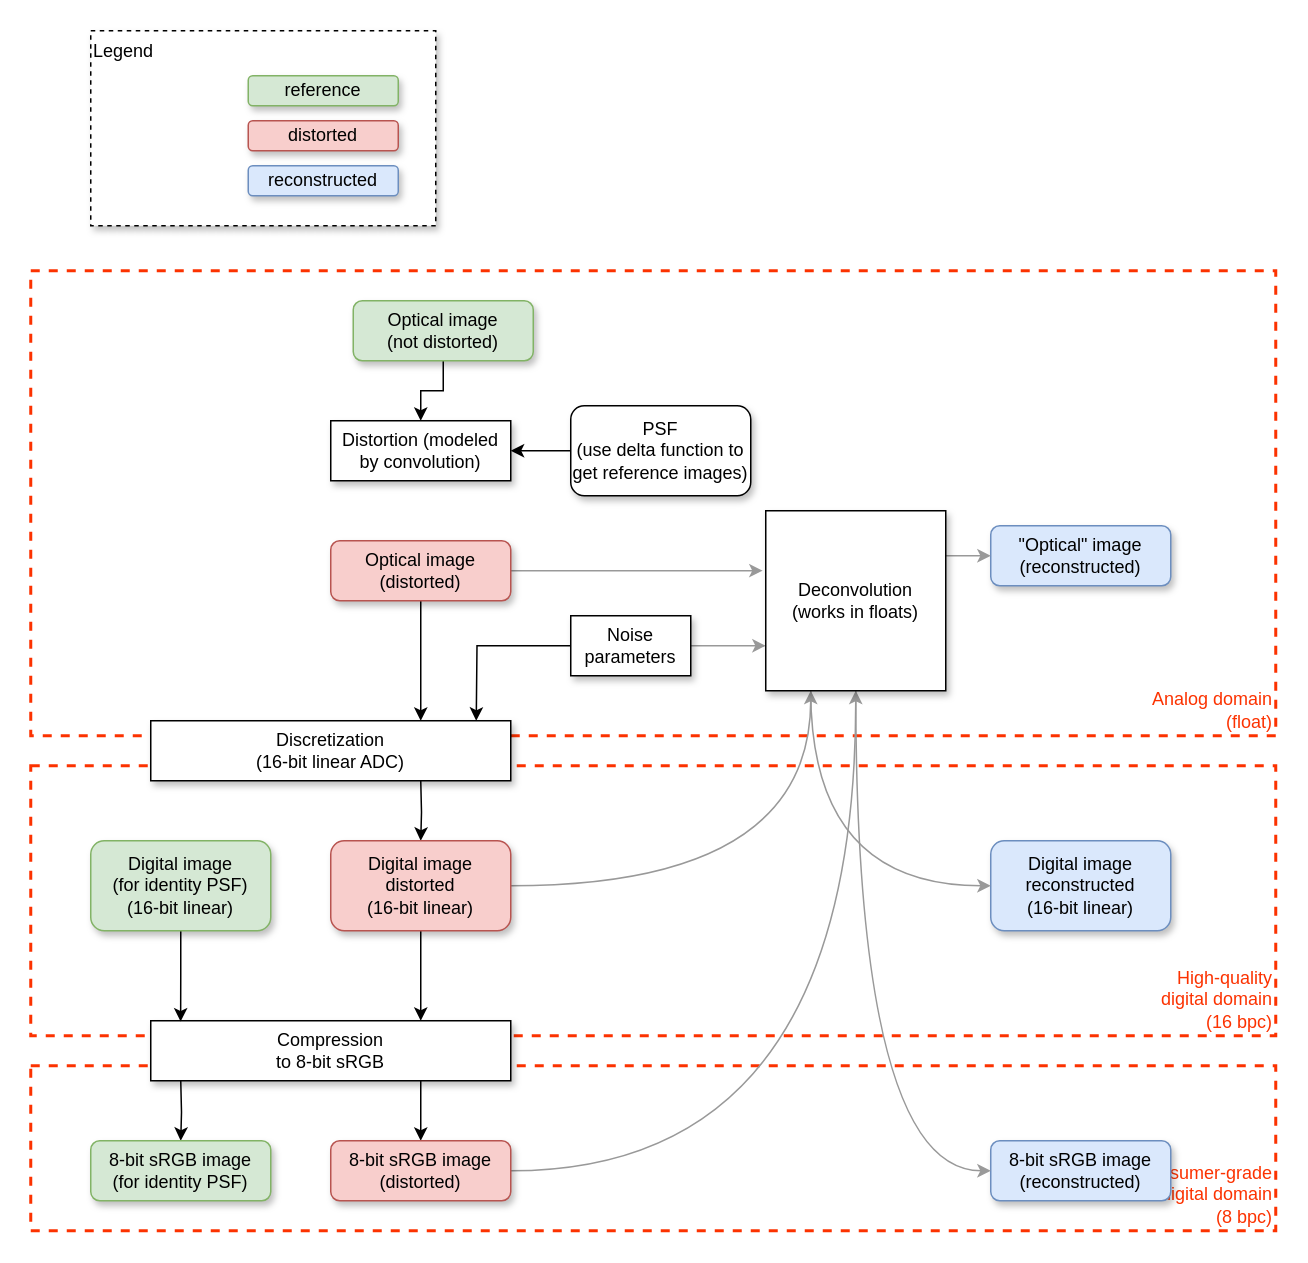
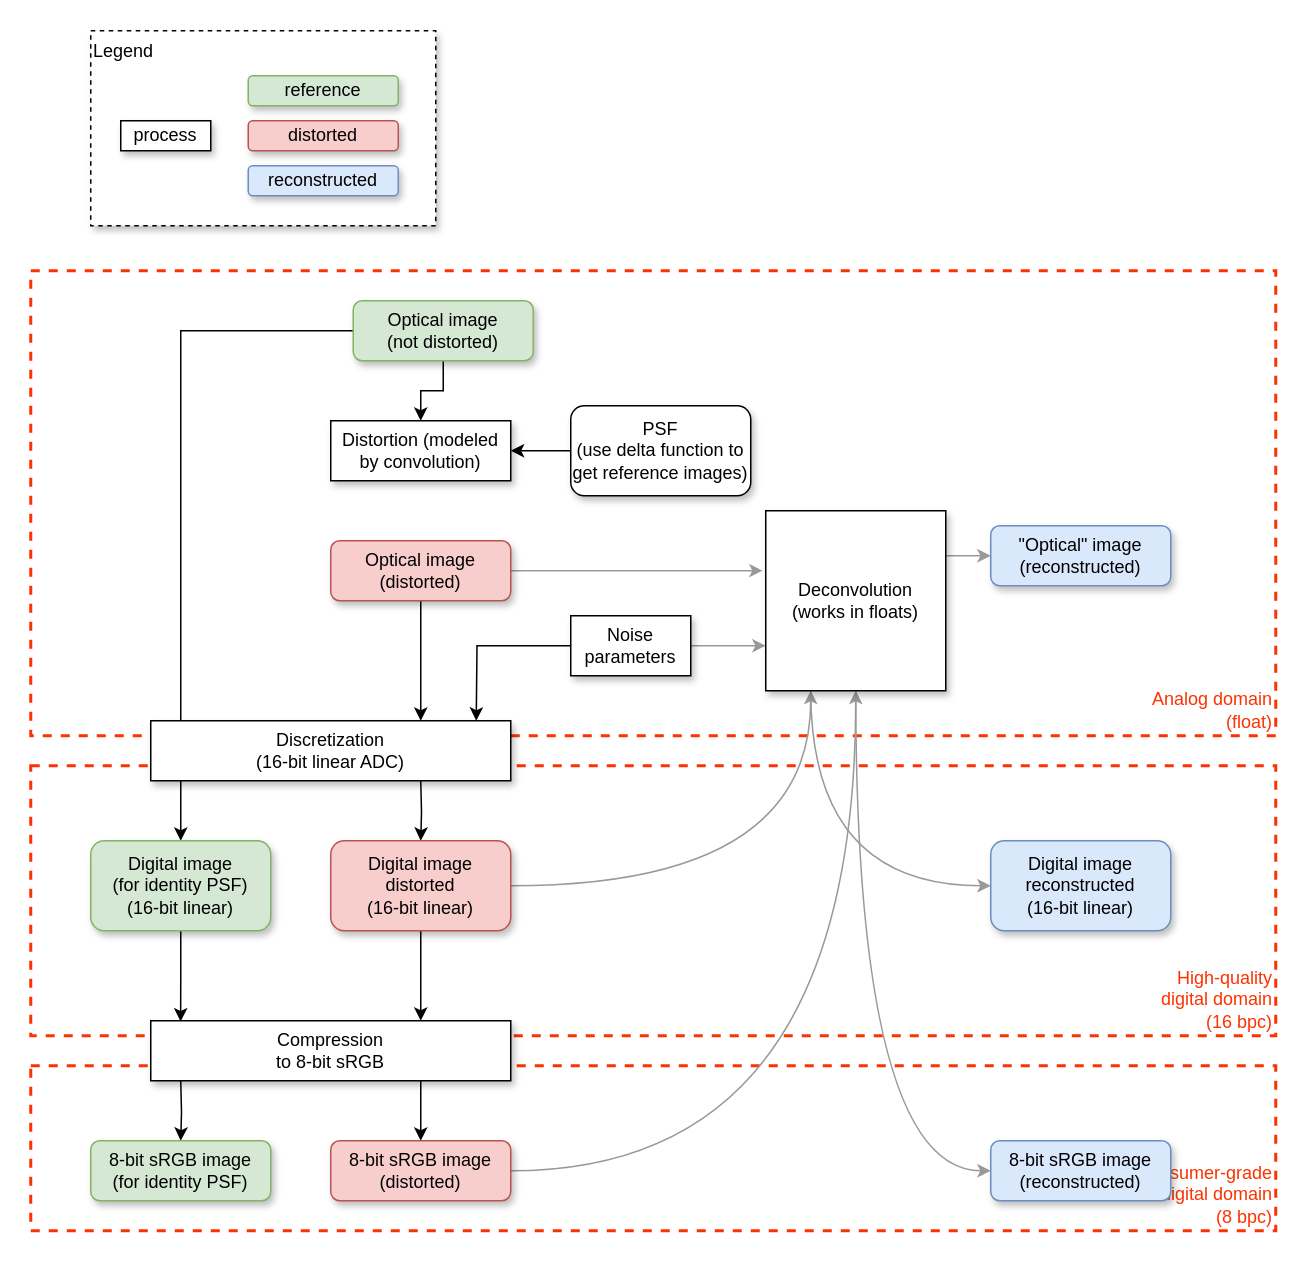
node "process": added
edge "Optical image (not distorted)" -> "Digital image (for identity PSF) (16-bit linear)": added
